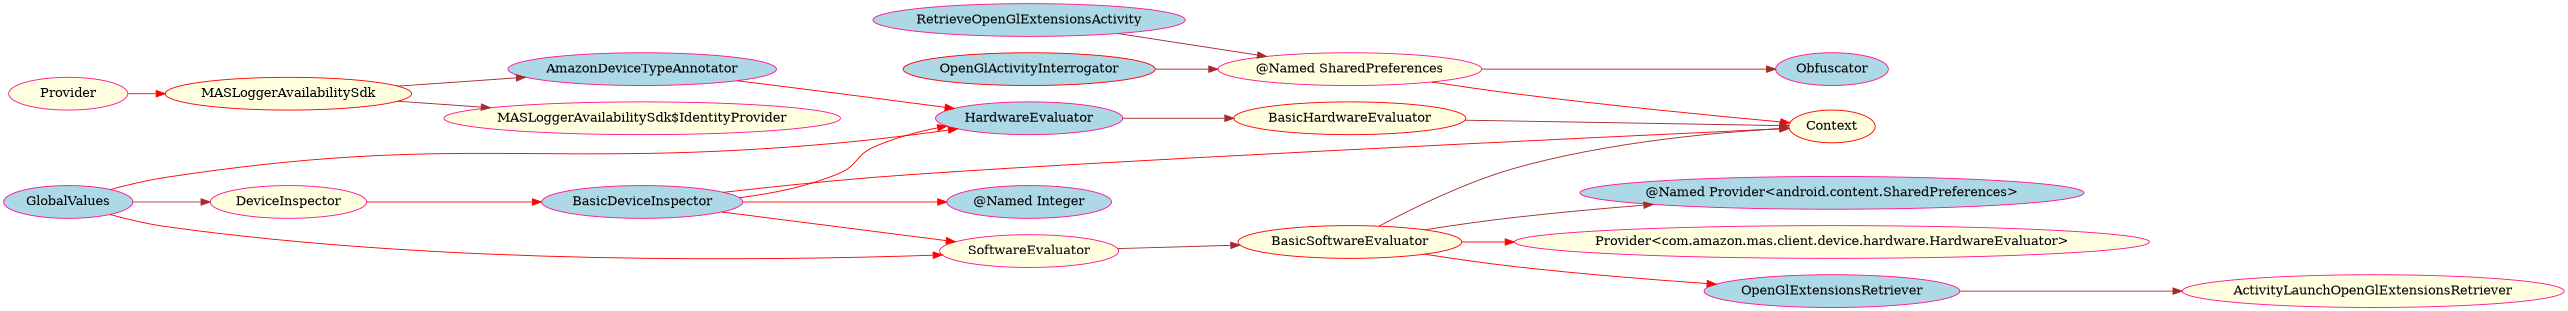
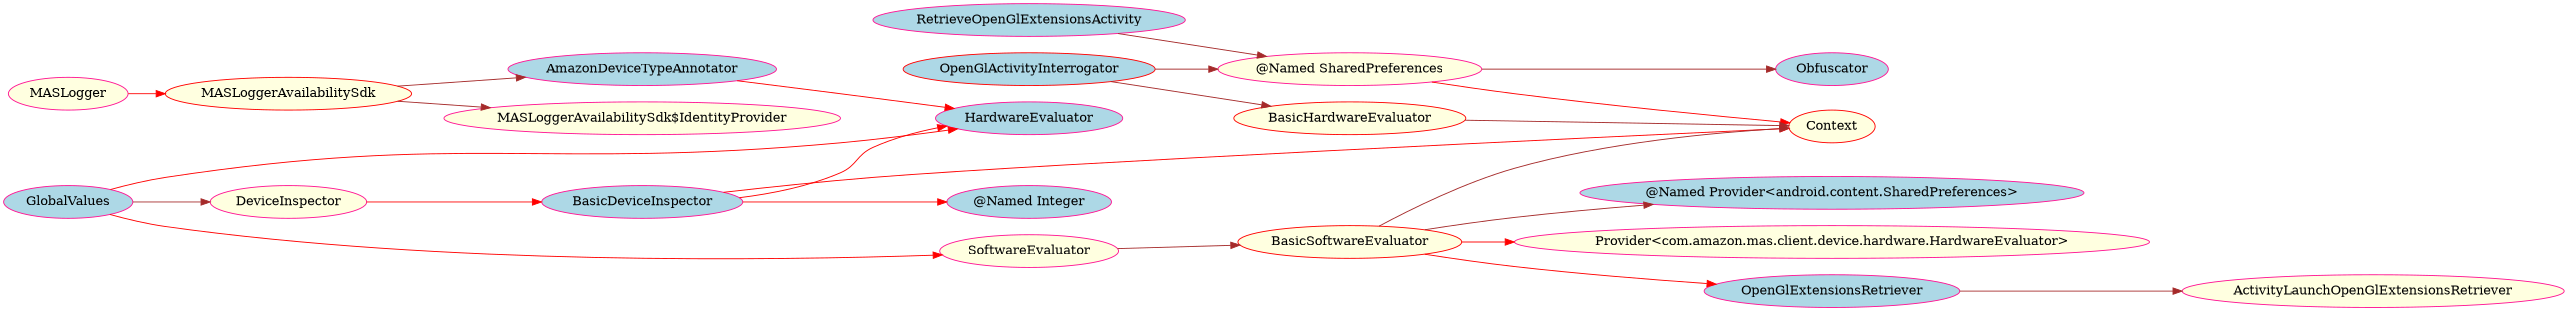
node "Provider": label "Provider" -> "MASLogger"
edge "HardwareEvaluator" -> "BasicHardwareEvaluator": now "OpenGlActivityInterrogator" -> "BasicHardwareEvaluator"
edge "BasicDeviceInspector" -> "SoftwareEvaluator": removed
